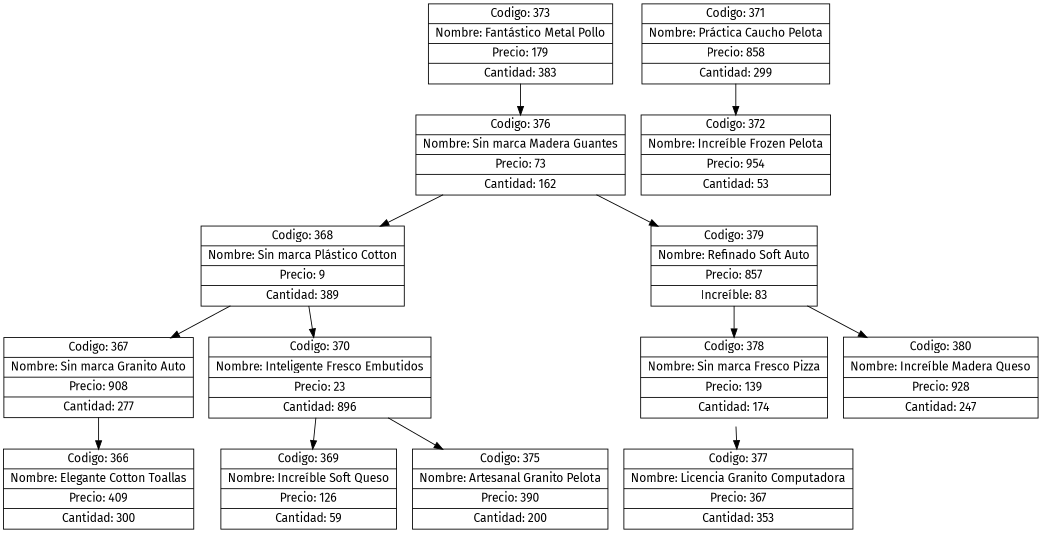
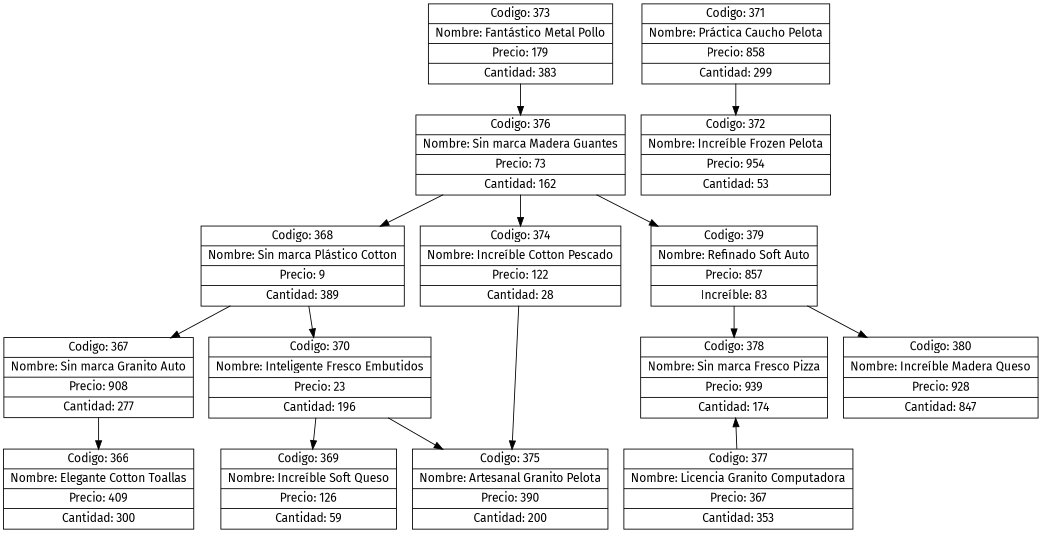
node "Codigo: 374": added
node "Codigo: 378": text "Precio: 139" -> "Precio: 939"
node "Codigo: 370": text "Cantidad: 896" -> "Cantidad: 196"
node "Codigo: 380": text "Cantidad: 247" -> "Cantidad: 847"
edge "Codigo: 378" -> "Codigo: 377": reversed
